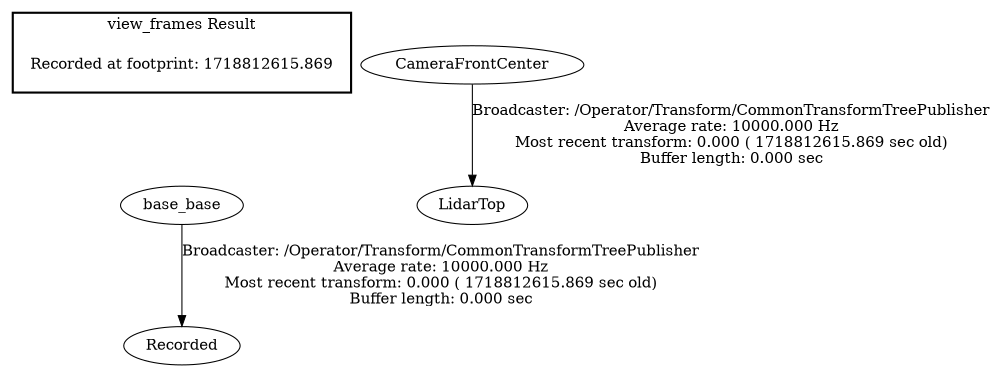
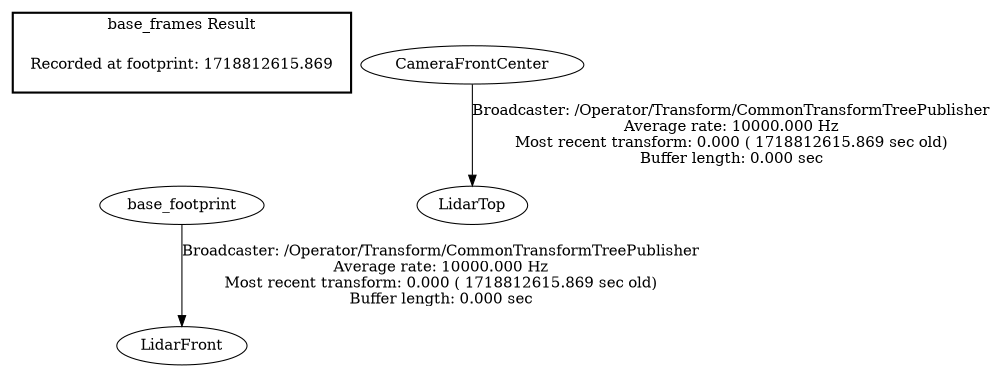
cluster "view_frames Result": label "view_frames Result" -> "base_frames Result"
node "base_base": label "base_base" -> "base_footprint"
node "Recorded": label "Recorded" -> "LidarFront"
